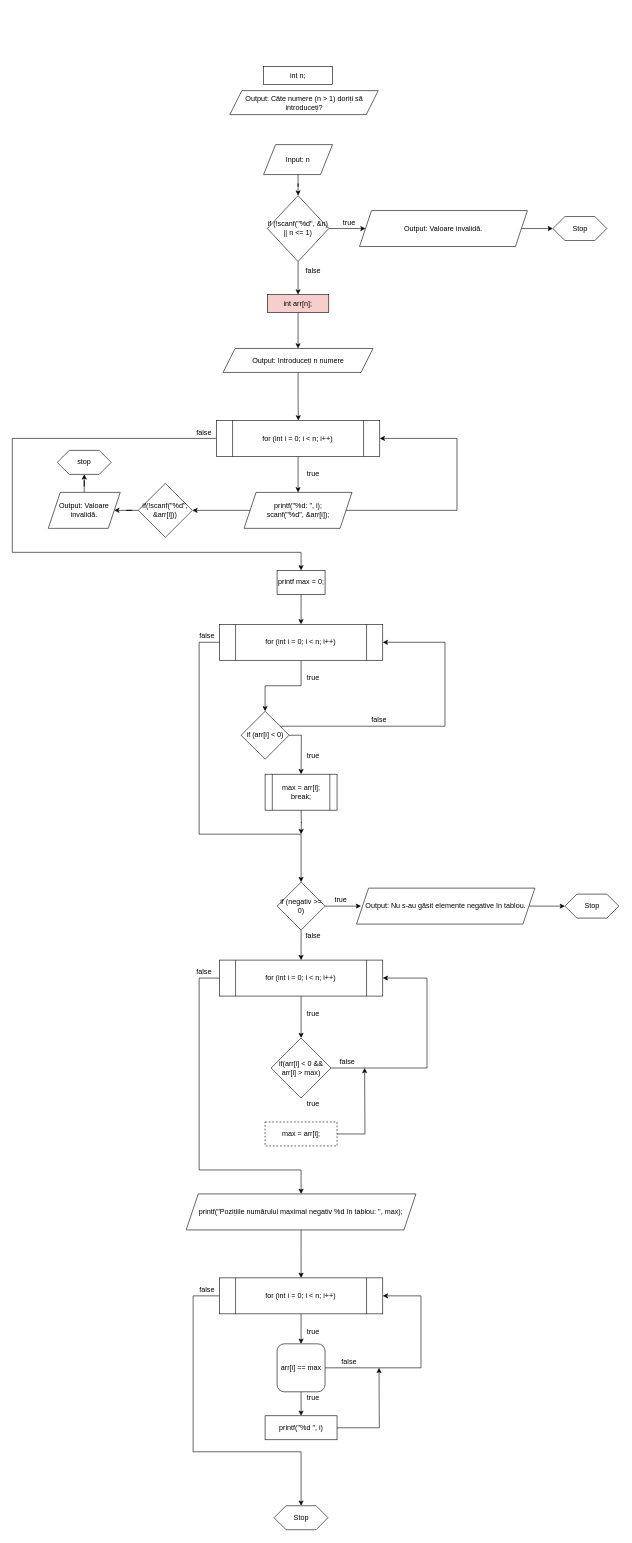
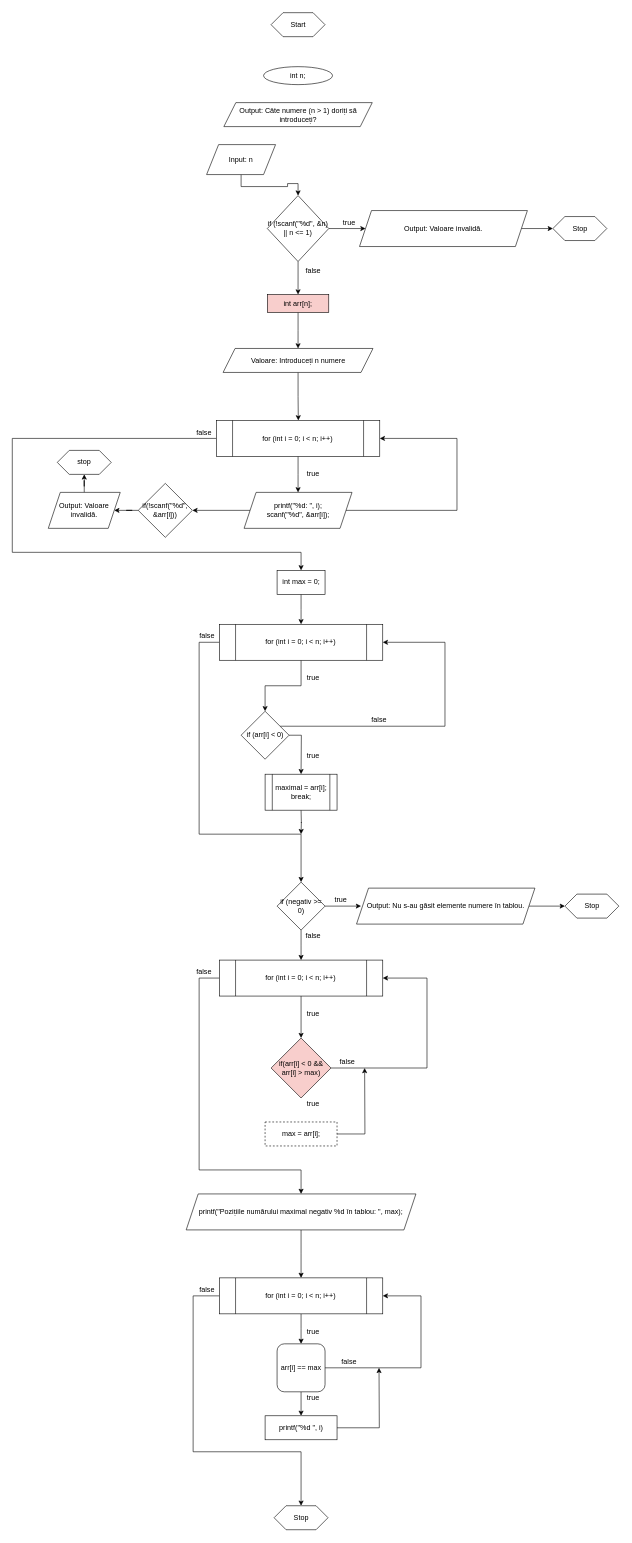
node "Start": added
node "int n;": shape rectangle -> ellipse
node "Output: Câte numere (n > 1) doriți să introduceți?": moved (304, 102) -> (298, 114)
node "Input: n": moved (298, 159) -> (241, 159)
node "Output: Introduceți n numere": label "Output: Introduceți n numere" -> "Valoare: Introduceți n numere"
node "printf max = 0;": label "printf max = 0;" -> "int max = 0;"
node "max = arr[i]; break;": label "max = arr[i]; break;" -> "maximal = arr[i]; break;"
node "Output: Nu s-au găsit elemente negative în tablou.": label "Output: Nu s-au găsit elemente negative în tablou." -> "Output: Nu s-au găsit elemente numere în tablou."
node "if(arr[i] < 0 && arr[i] > max)": fillcolor #ffffff -> #f8cecc
